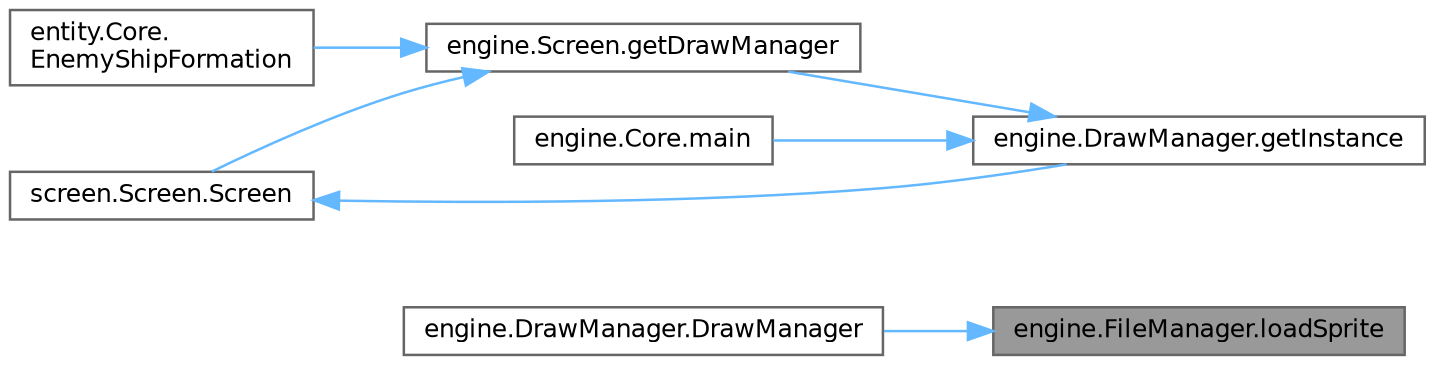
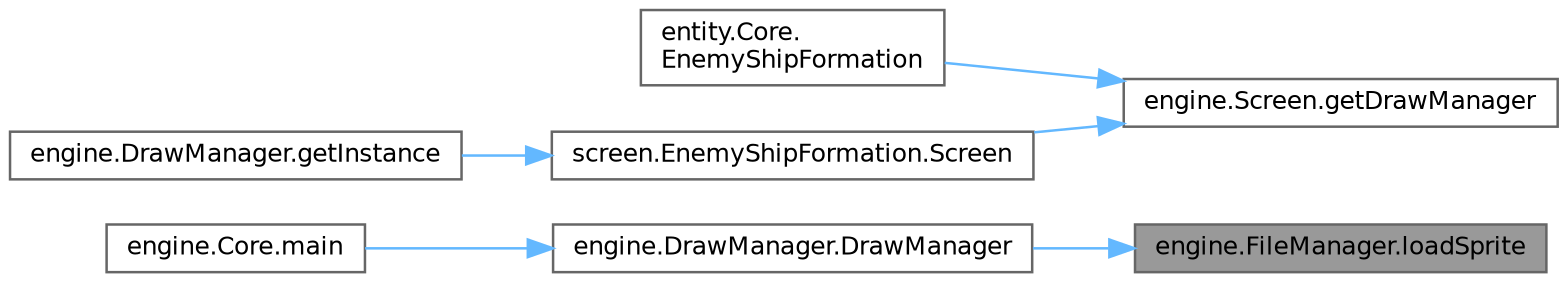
edge "engine.Screen.getDrawManager" -> "engine.DrawManager.getInstance": removed
edge "engine.Core.main" -> "engine.DrawManager.getInstance": now "engine.Core.main" -> "engine.DrawManager.DrawManager"
node "screen.Screen.Screen": label "screen.Screen.Screen" -> "screen.EnemyShipFormation.Screen"
